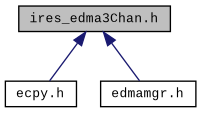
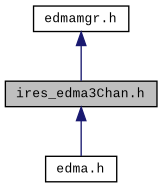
edge "edmamgr.h" -> "ires_edma3Chan.h": reversed
node "ecpy.h": label "ecpy.h" -> "edma.h"
